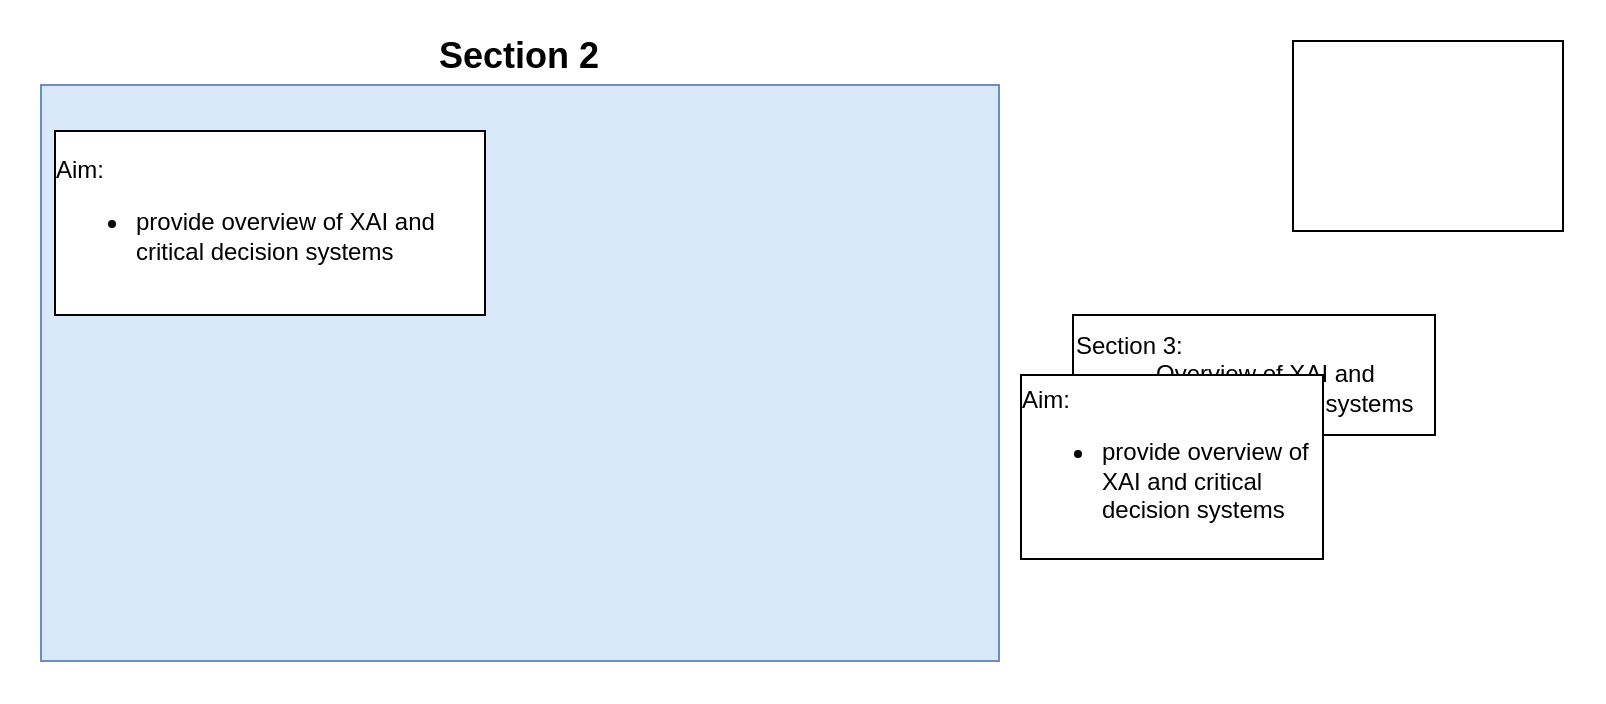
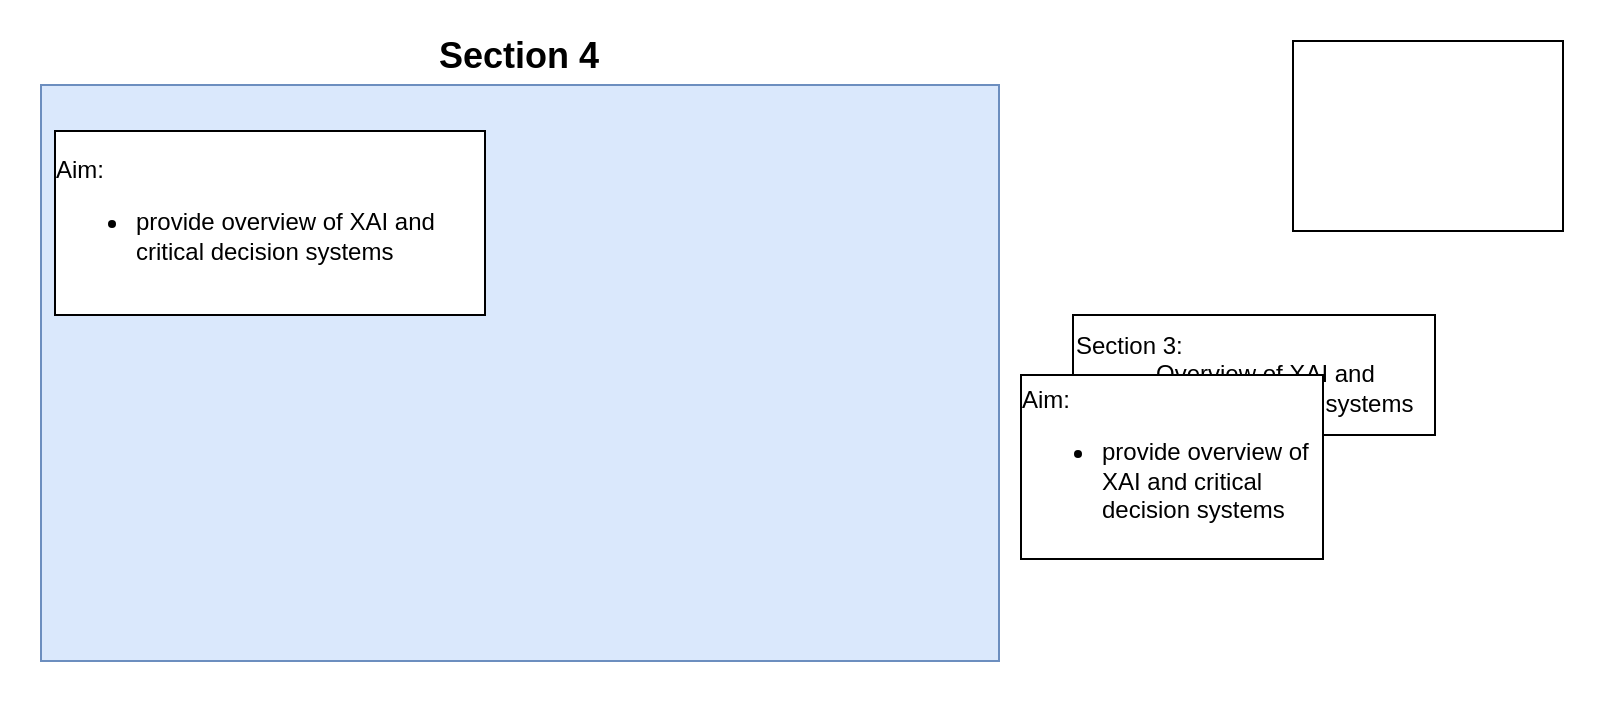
node "Section 2": label "Section 2" -> "Section 4"
